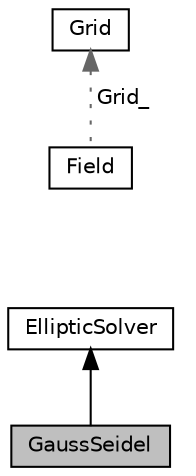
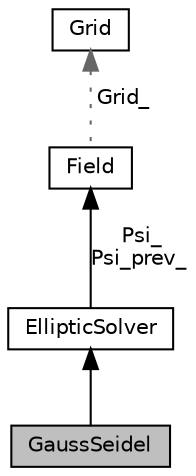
edge "EllipticSolver" -> "Field": added, label "Psi_ Psi_prev_"
